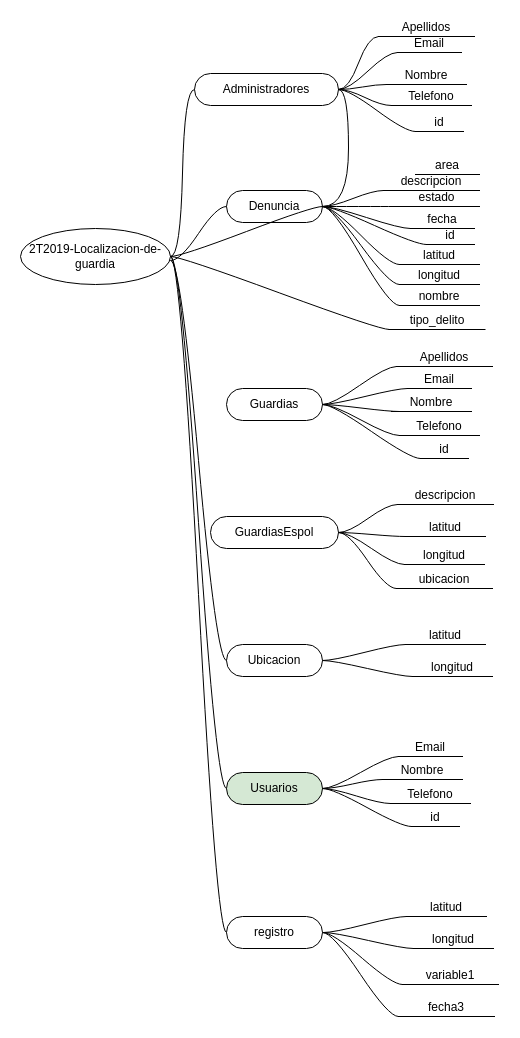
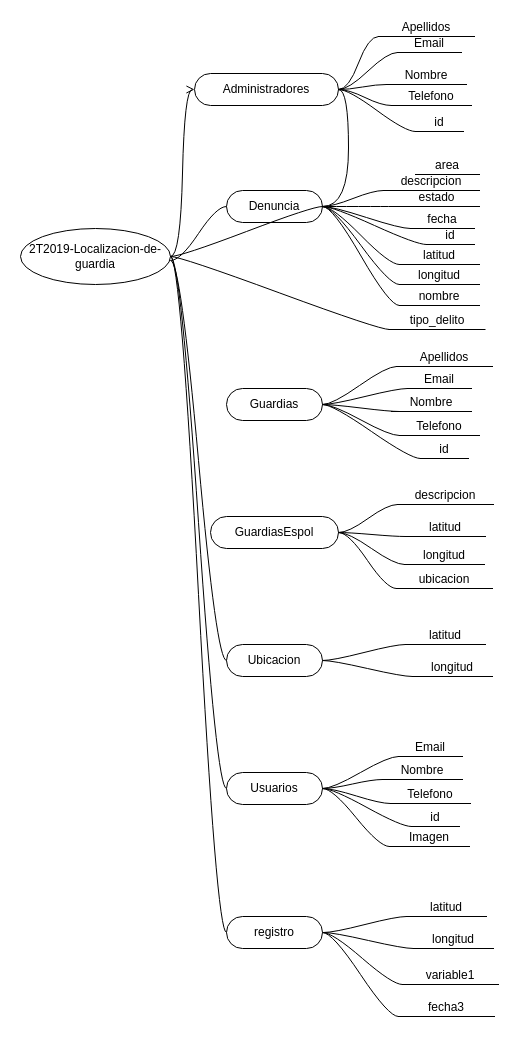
edge "Administradores" -- "2T2019-Localizacion-de-guardia": arrowhead none -> open
node "Usuarios": fillcolor #d5e8d4 -> #ffffff
edge "Usuarios" -- "Imagen": added
node "Imagen": added
